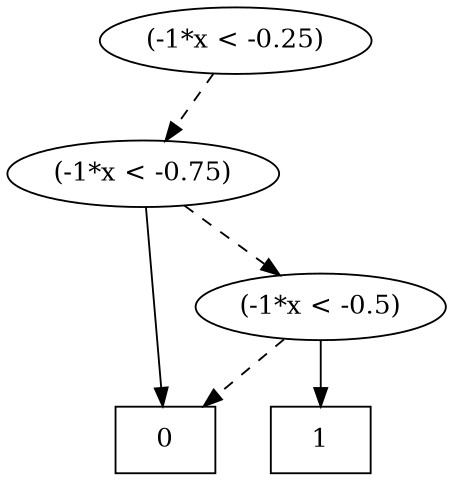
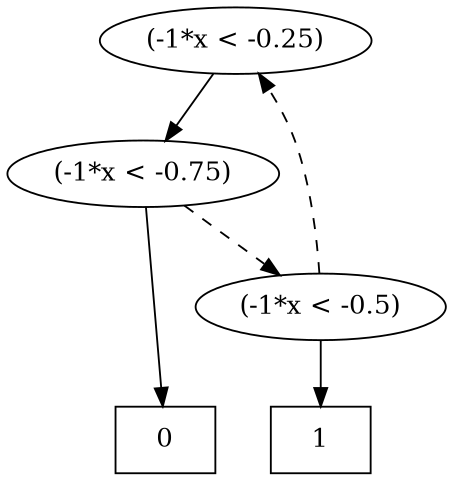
edge "(-1*x < -0.25)" -> "(-1*x < -0.75)": style dashed -> solid
edge "(-1*x < -0.5)" -> "0": now "(-1*x < -0.5)" -> "(-1*x < -0.25)"
